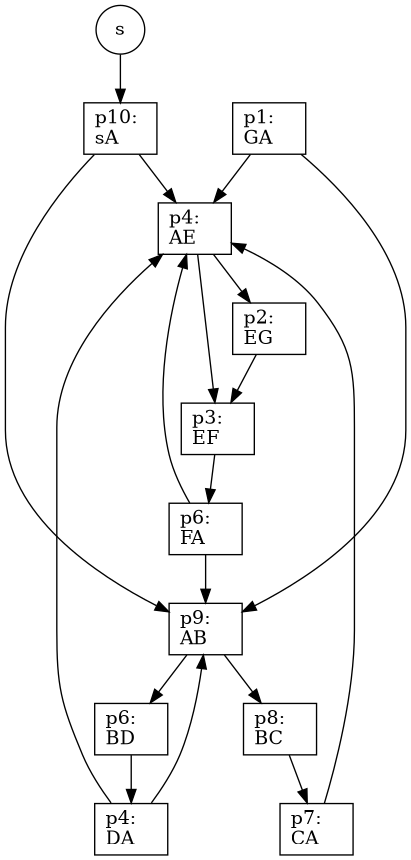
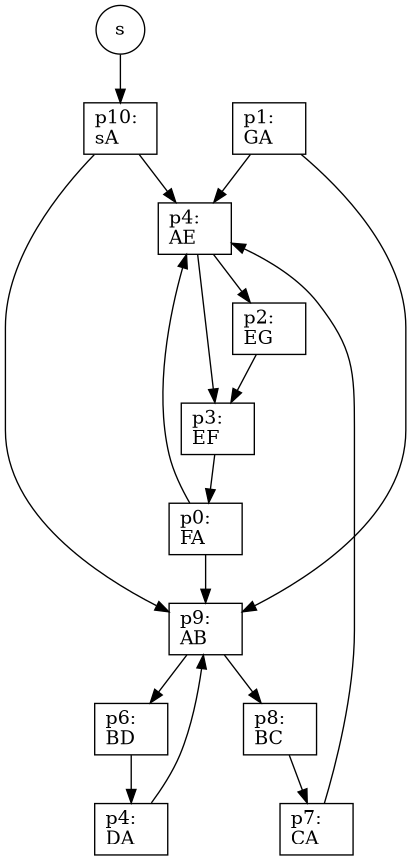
edge "p4: DA" -> "p4: AE": removed
node "p6: FA": label "p6: FA" -> "p0: FA"
